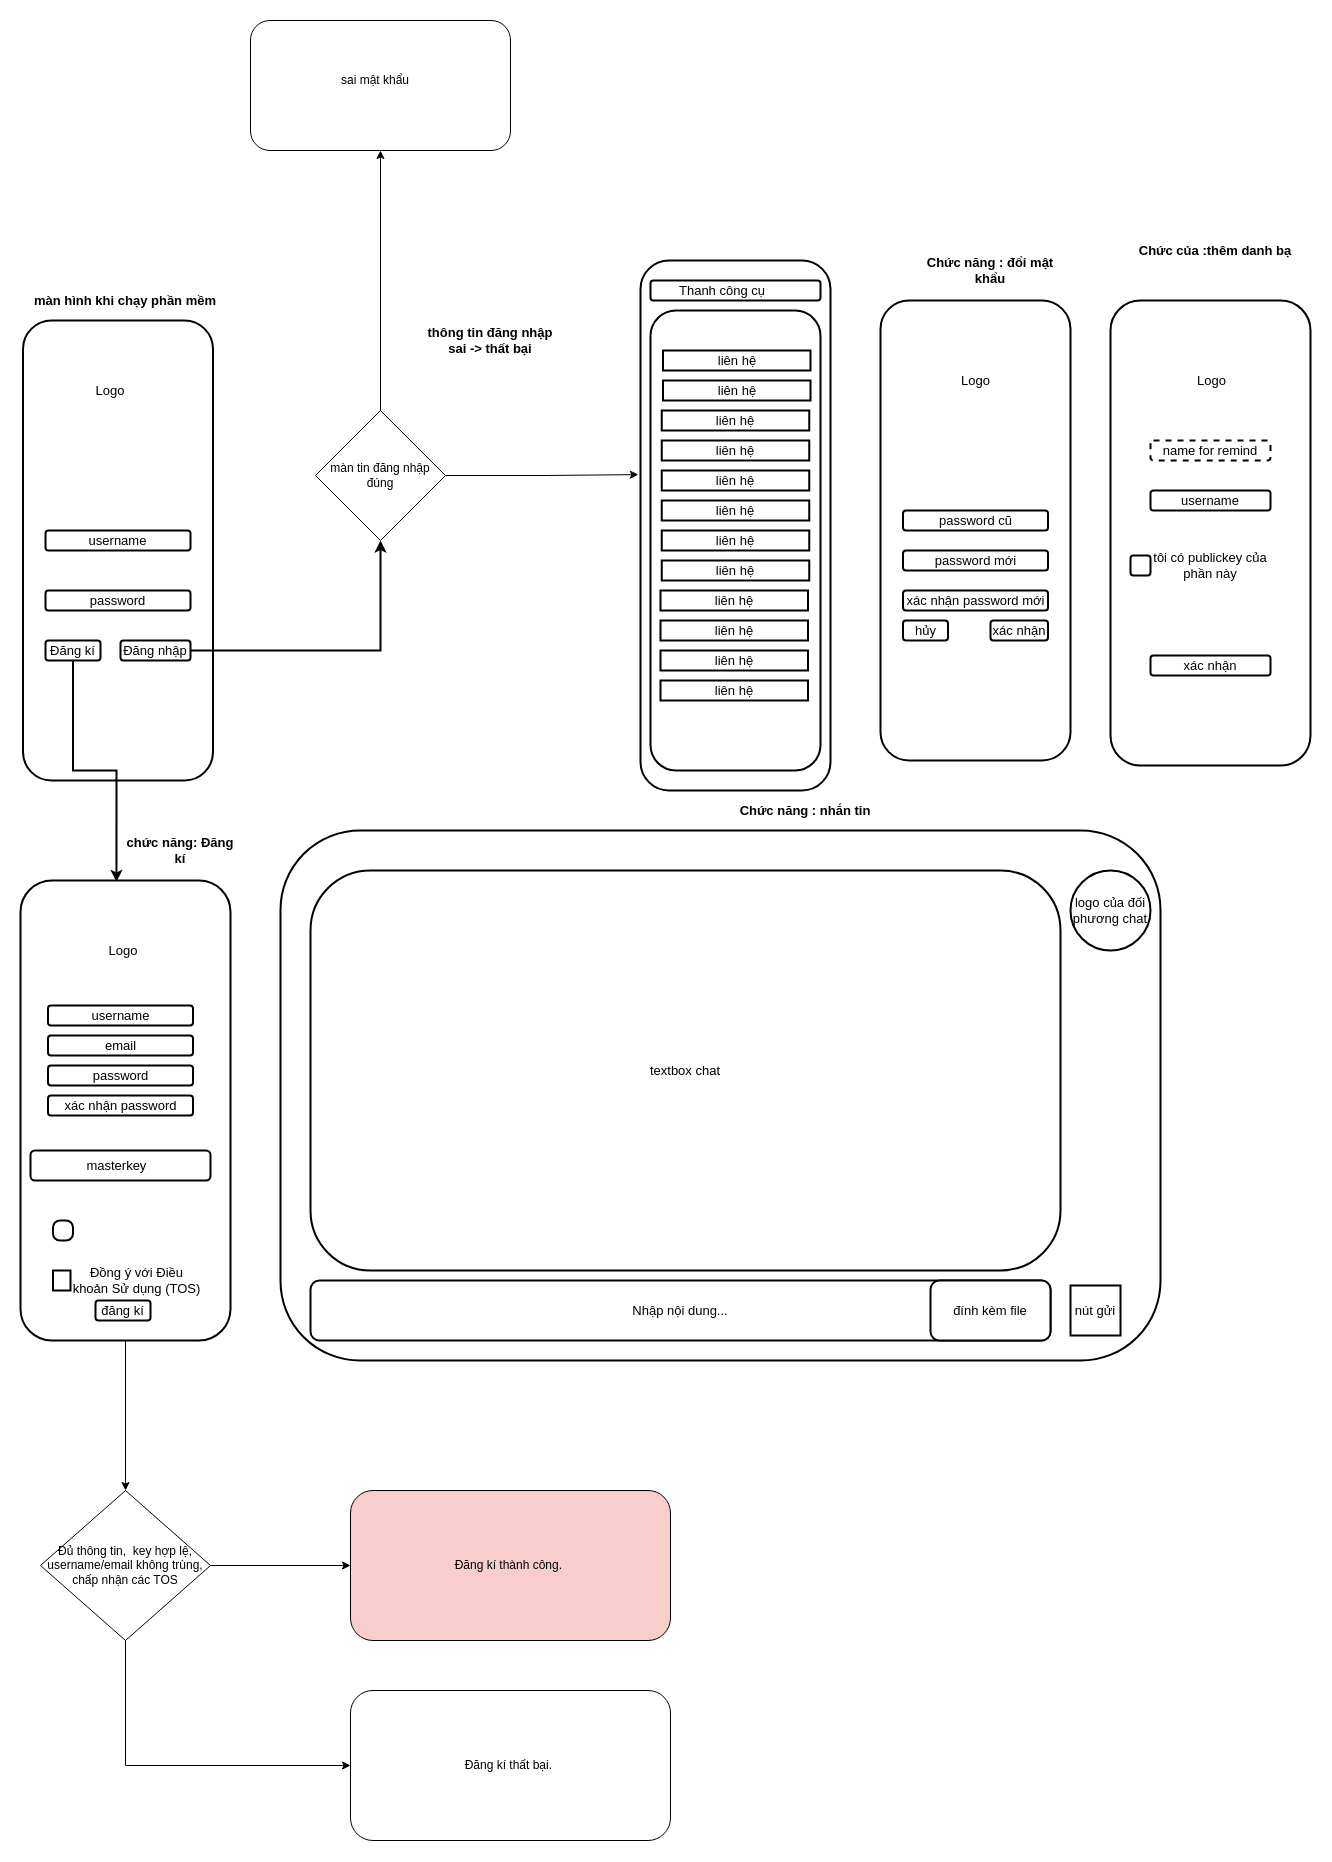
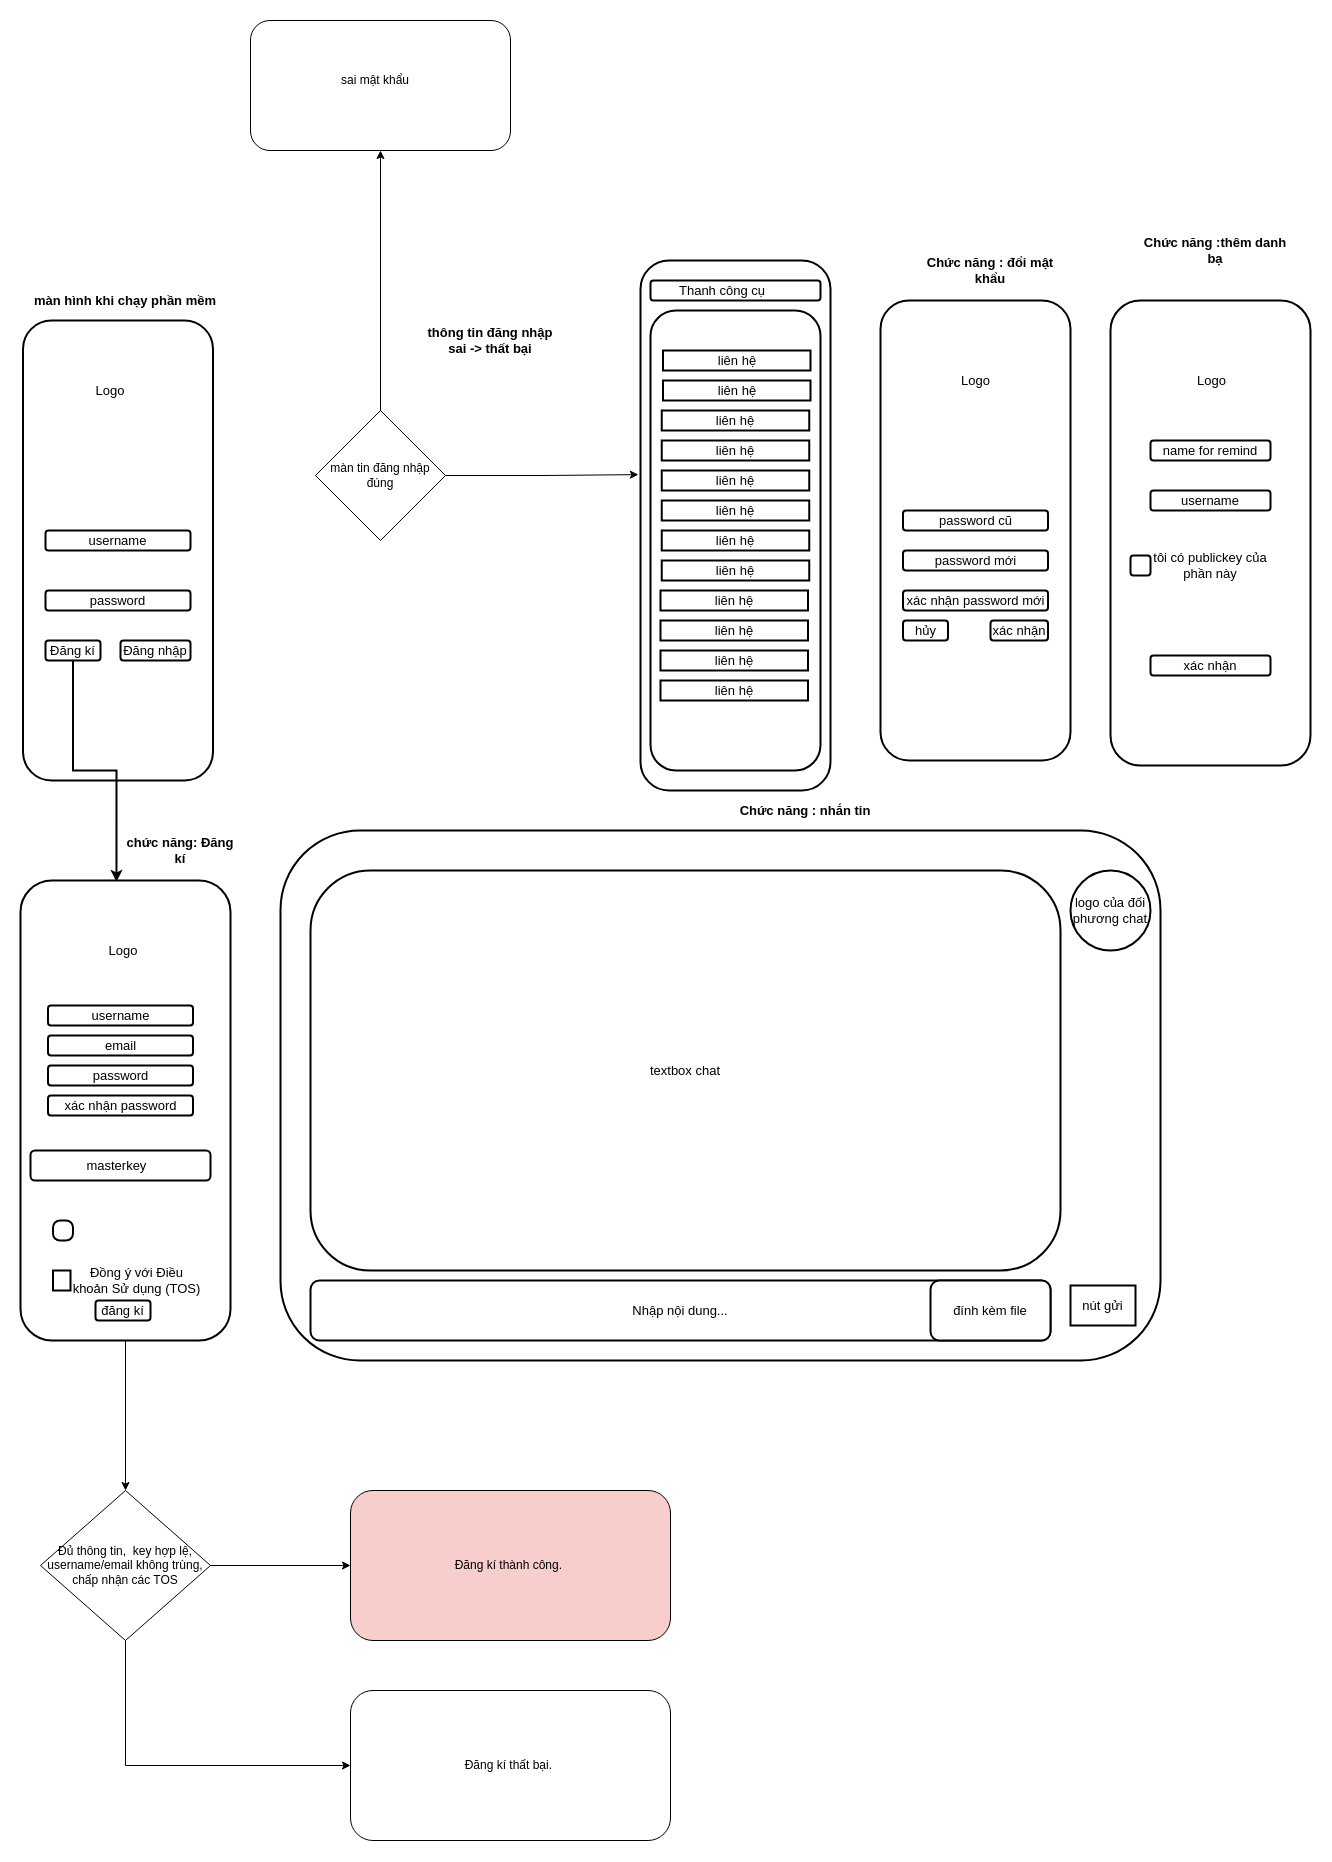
node "Chức của :thêm danh bạ": label "Chức của :thêm danh bạ" -> "Chức năng :thêm danh bạ"
node "name for remind": style dashed -> solid
edge "Đăng nhập" -> "màn tin đăng nhập đúng": removed
node "nút gửi": size 50x50 -> 65x40
